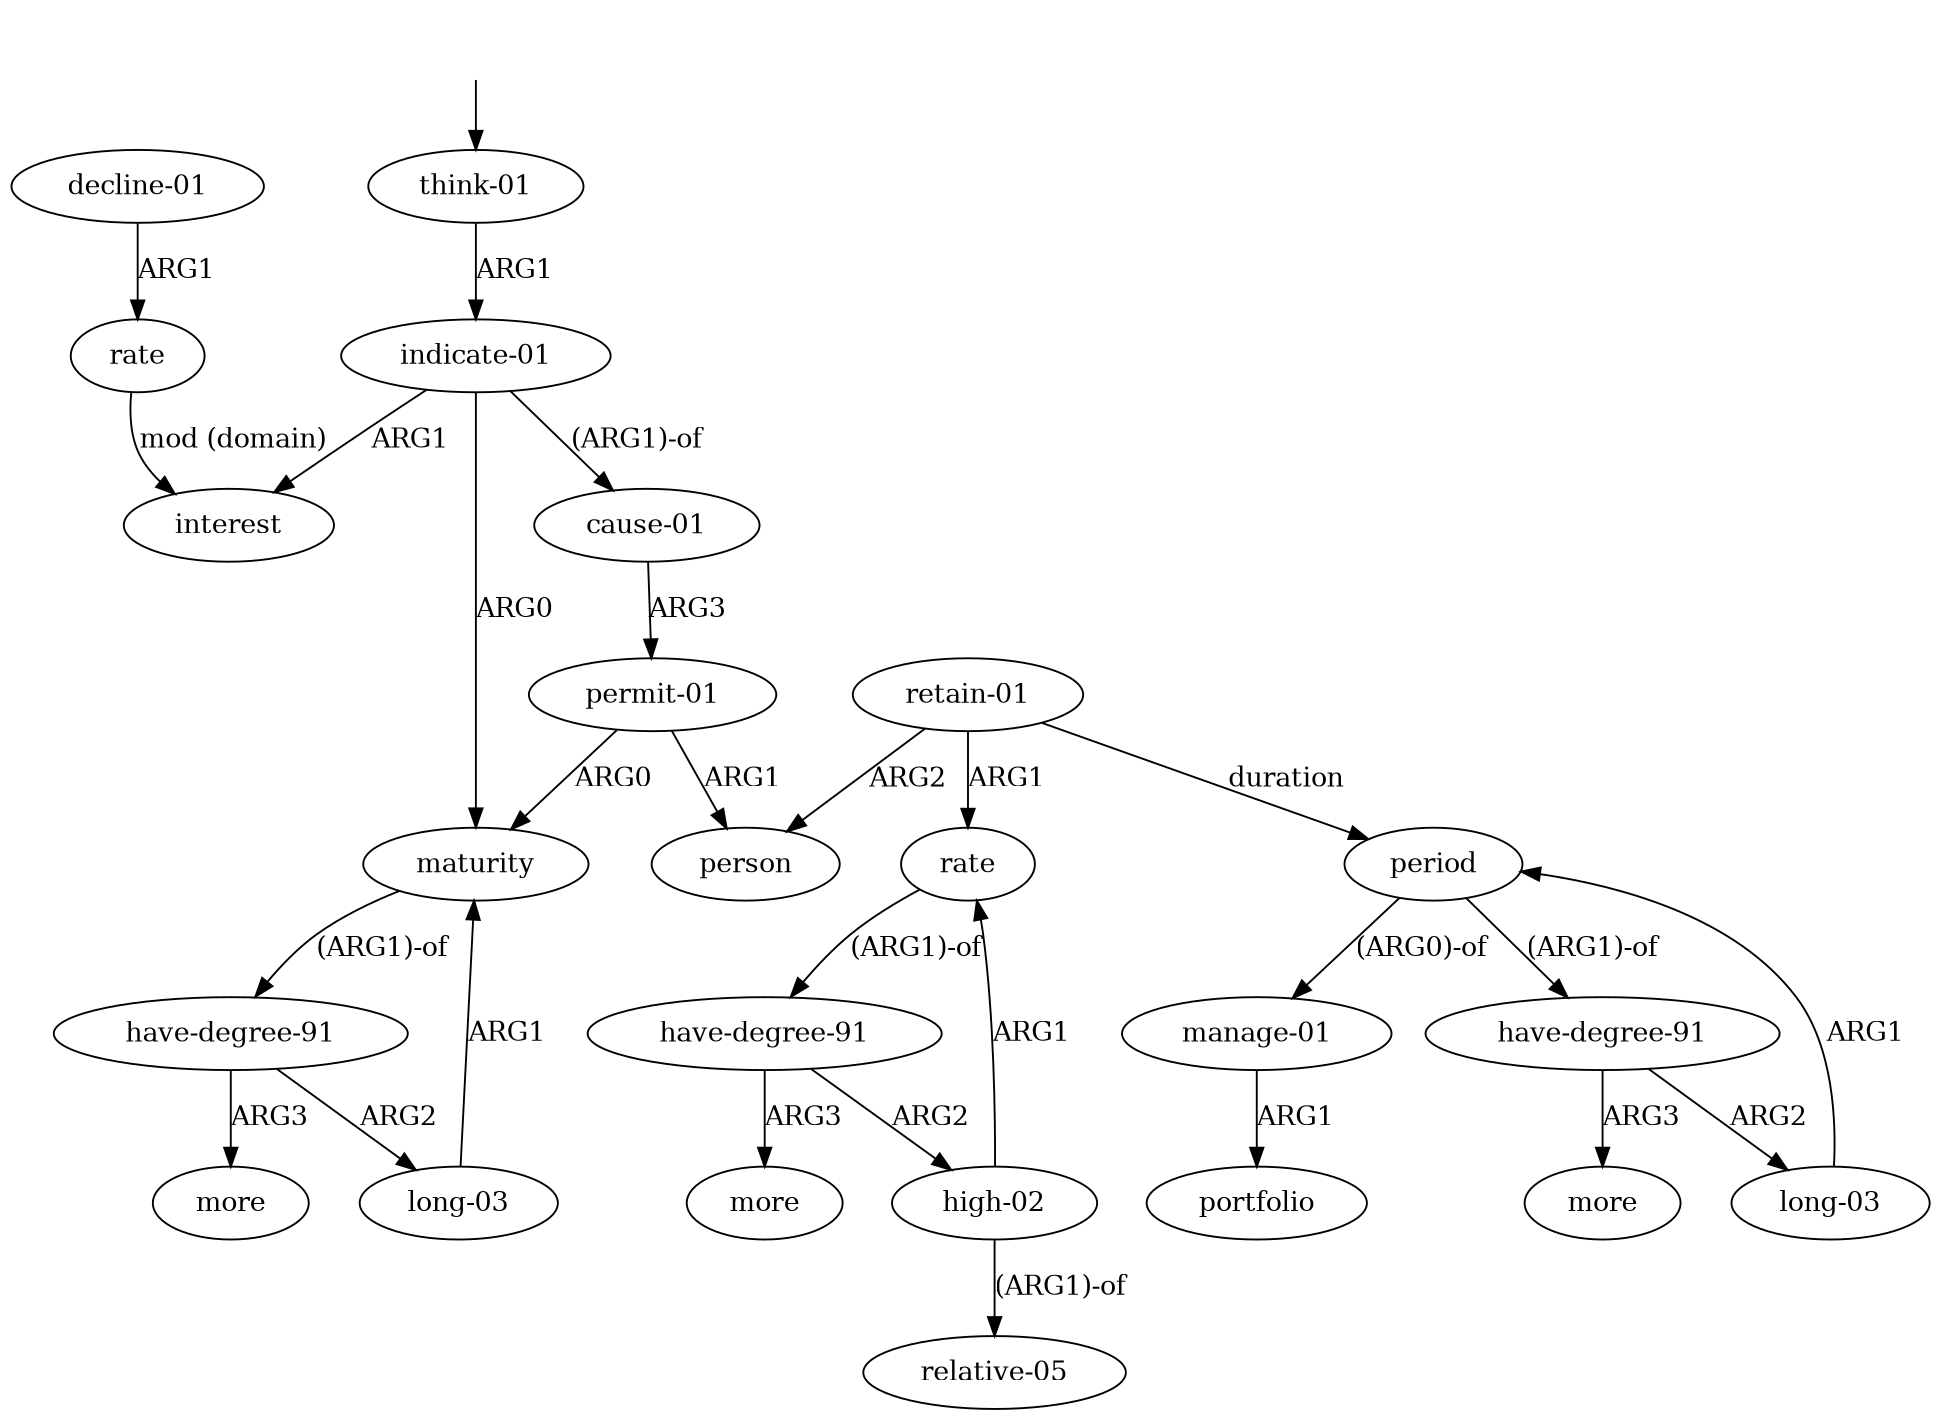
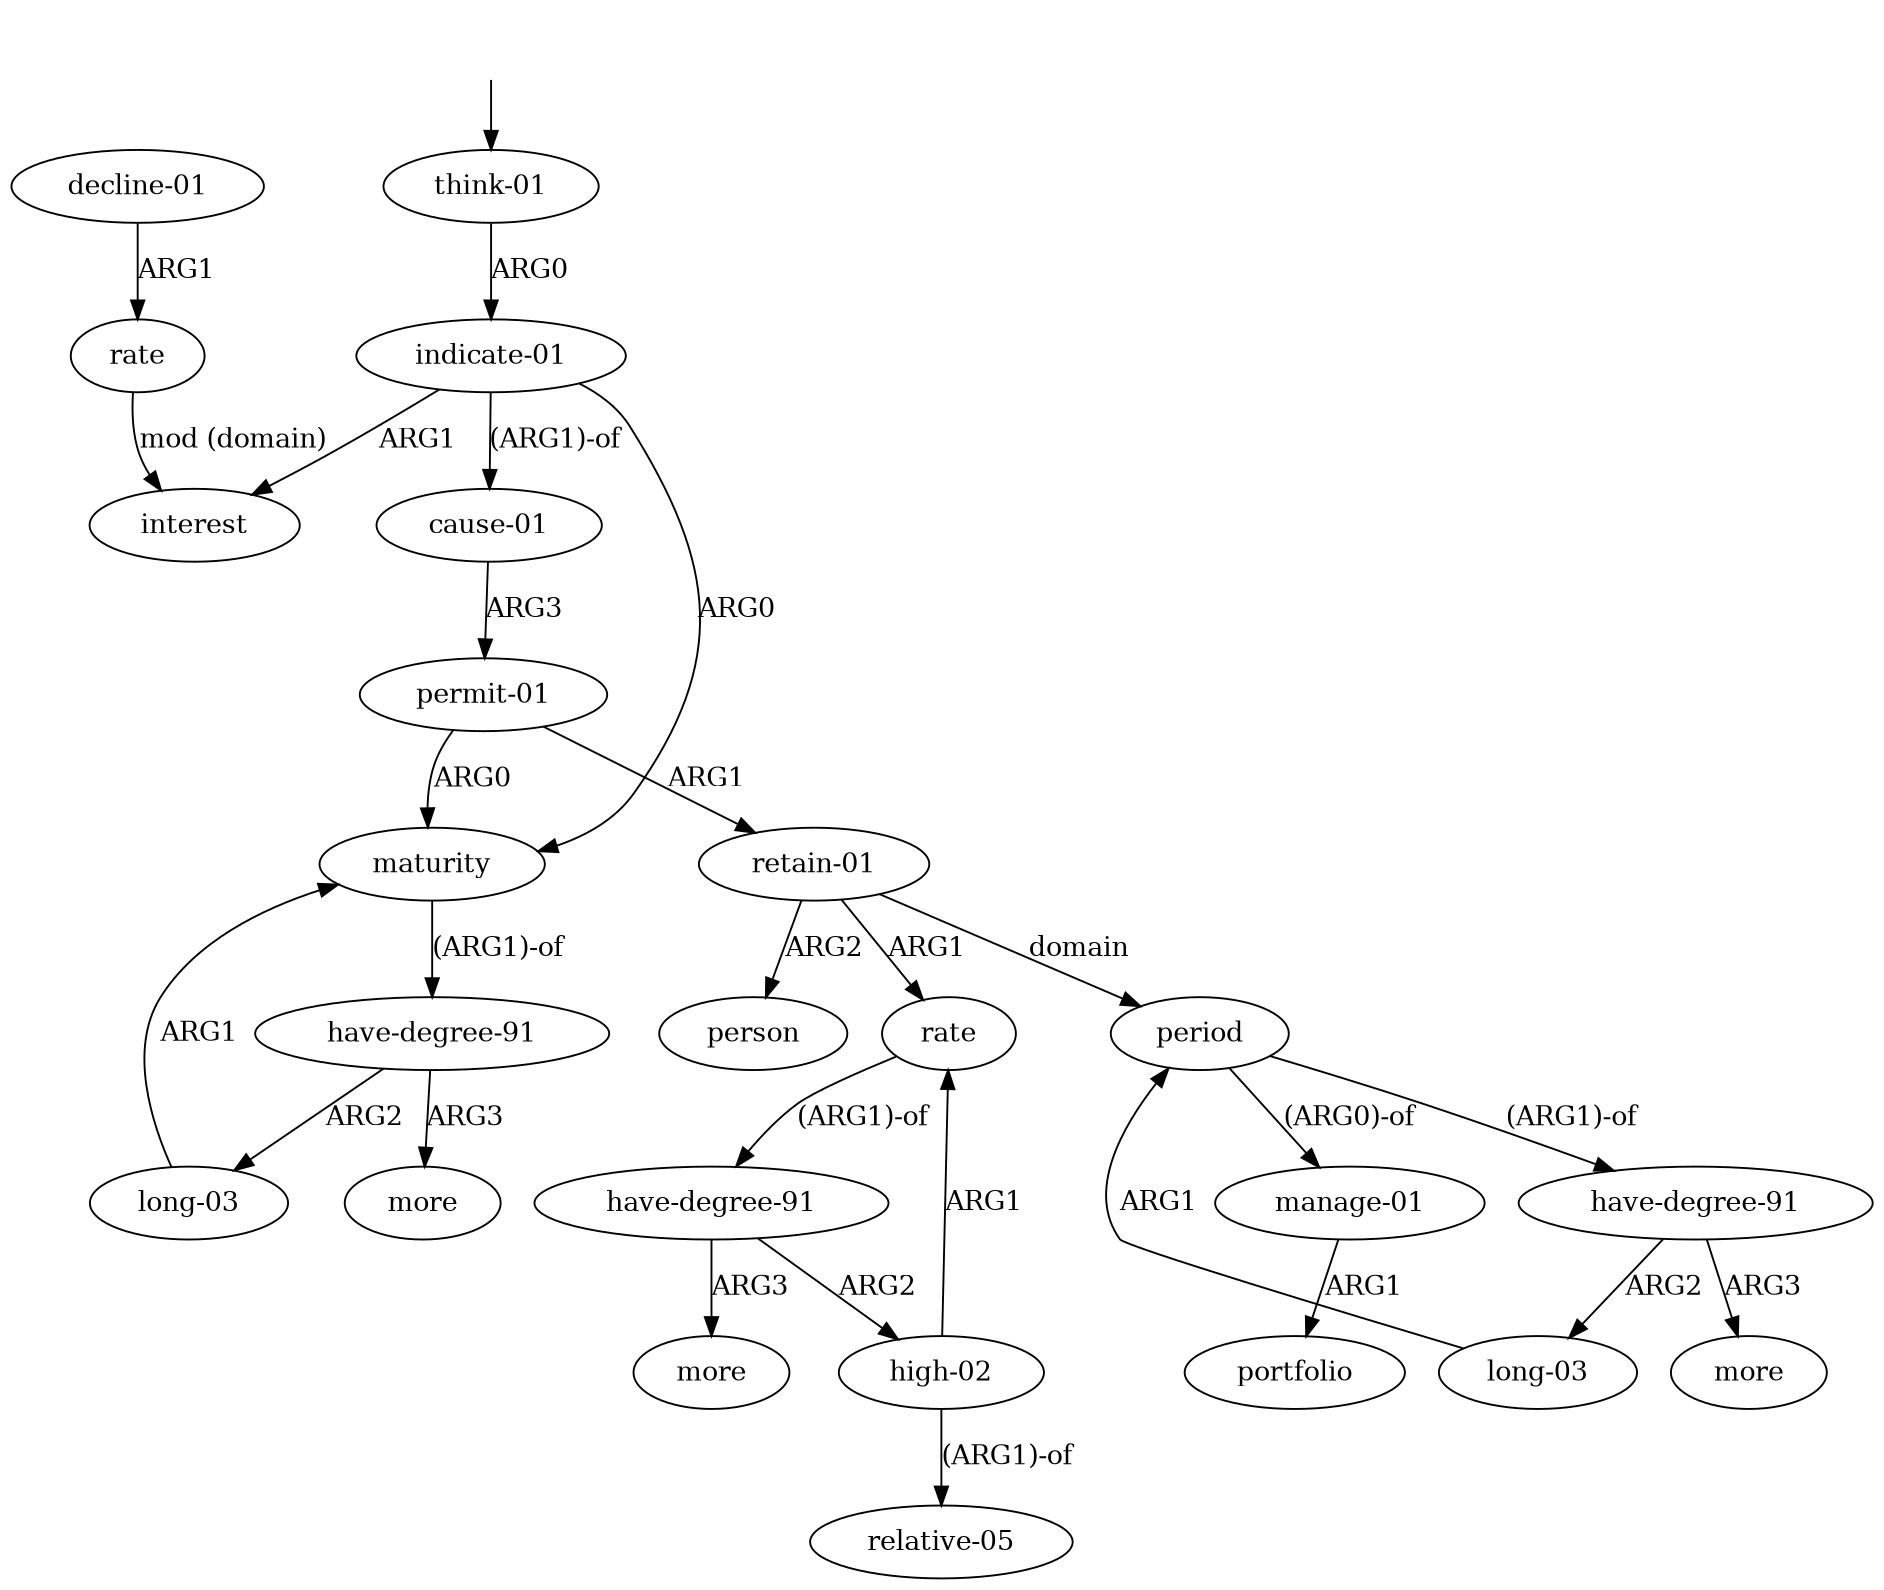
edge "think-01" -> "indicate-01": label "ARG1" -> "ARG0"
edge "permit-01" -> "person": now "permit-01" -> "retain-01"
edge "retain-01" -> "period": label "duration" -> "domain"
